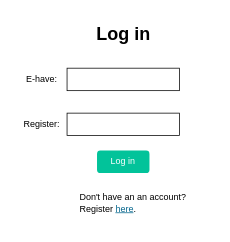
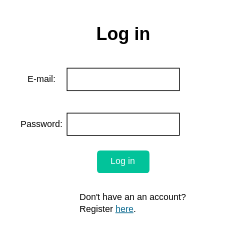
node "E-have:": label "E-have:" -> "E-mail:"
node "Register:": label "Register:" -> "Password:"
